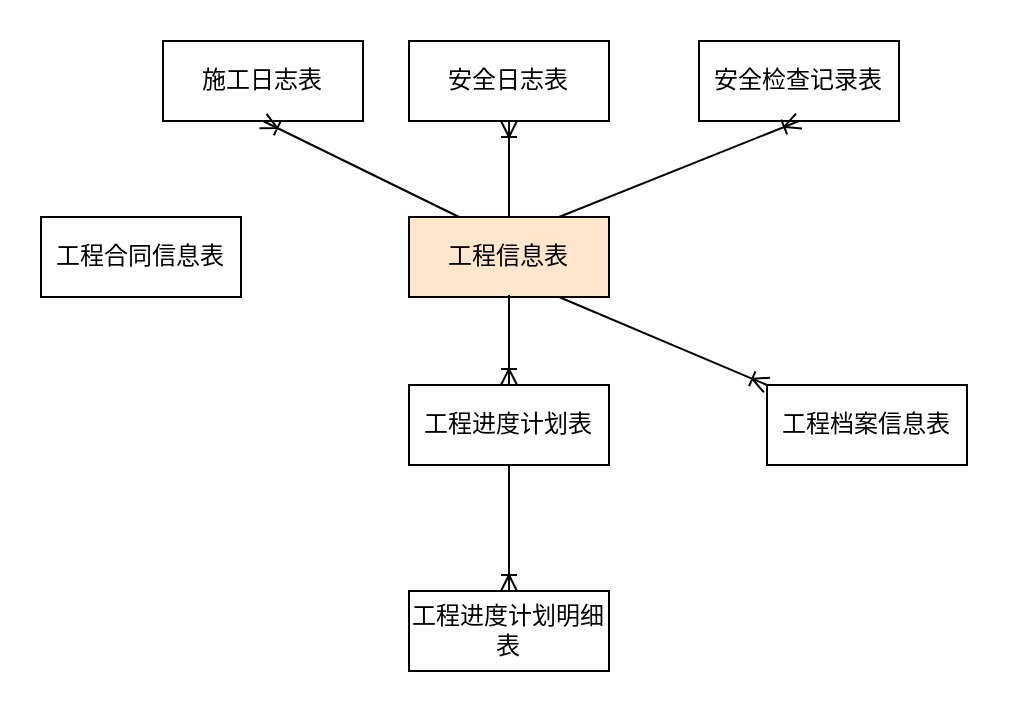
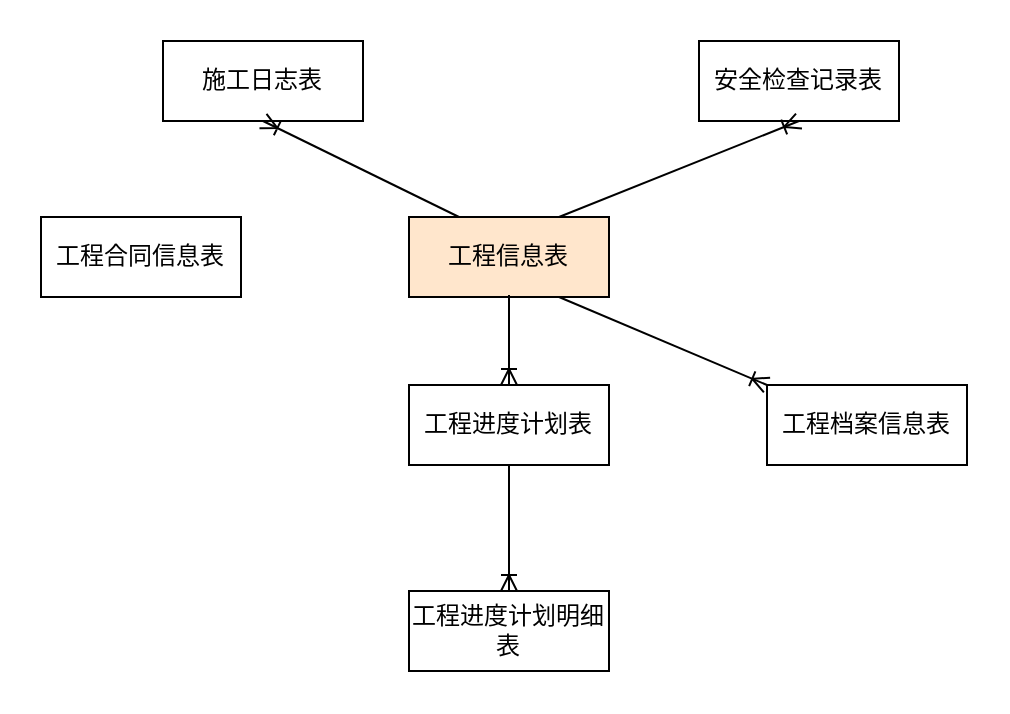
node "安全日志表": removed
edge "工程信息表" -> "安全日志表": removed
